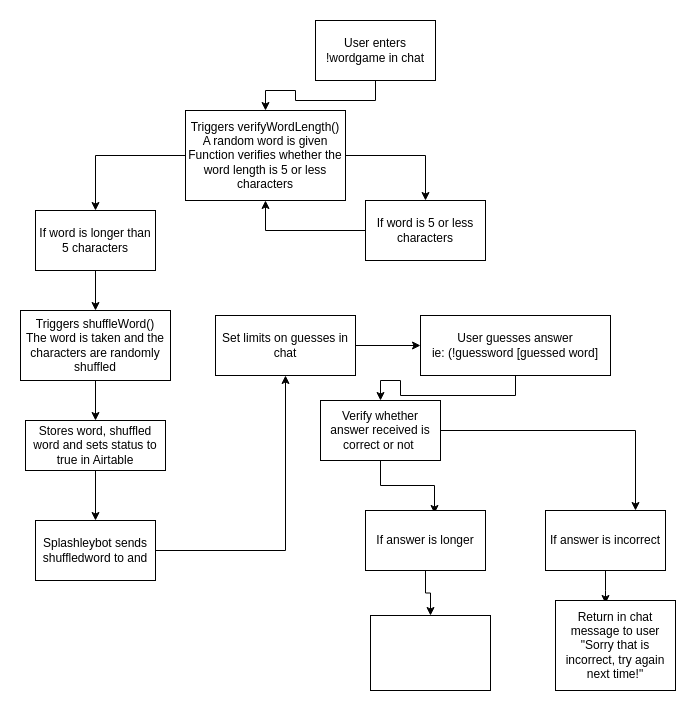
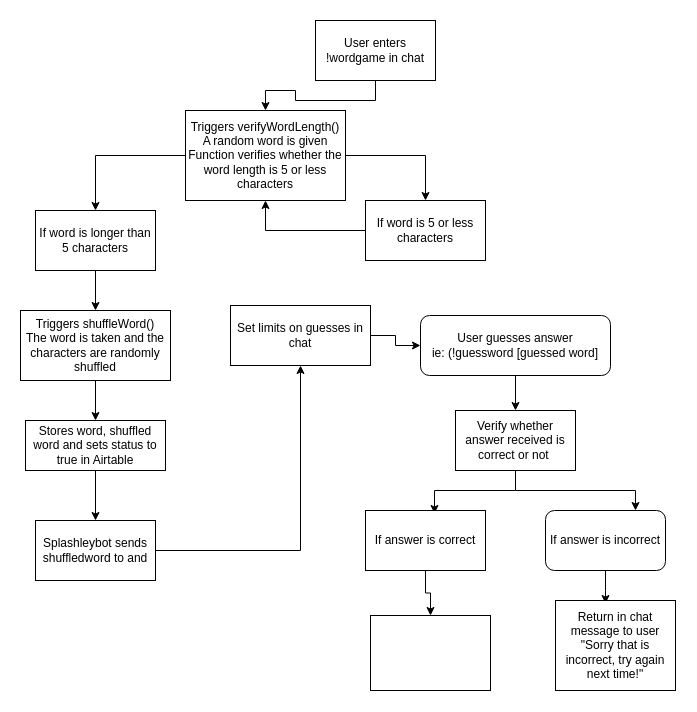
node "Set limits on guesses in chat": moved (286, 346) -> (301, 336)
node "User guesses answer ie: (!guessword [guessed word]": shape rectangle -> rounded rectangle
node "Verify whether answer received is correct or not": moved (381, 431) -> (516, 441)
node "If answer is longer": label "If answer is longer" -> "If answer is correct"
node "If answer is incorrect": shape rectangle -> rounded rectangle
